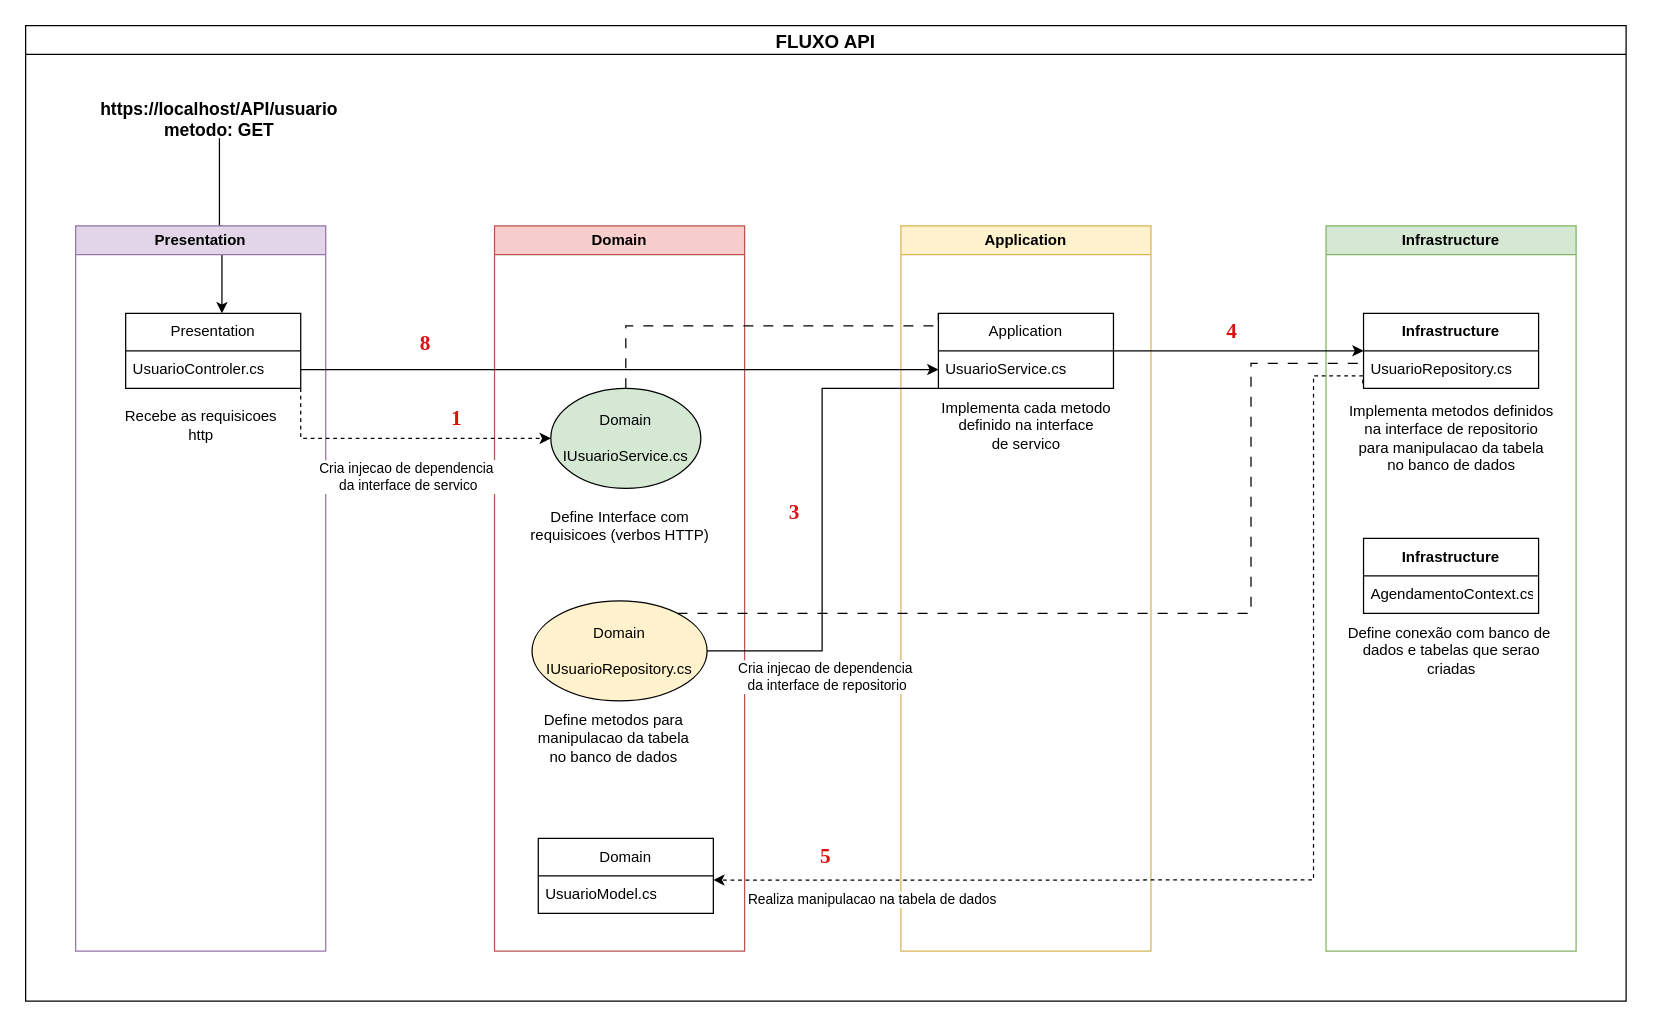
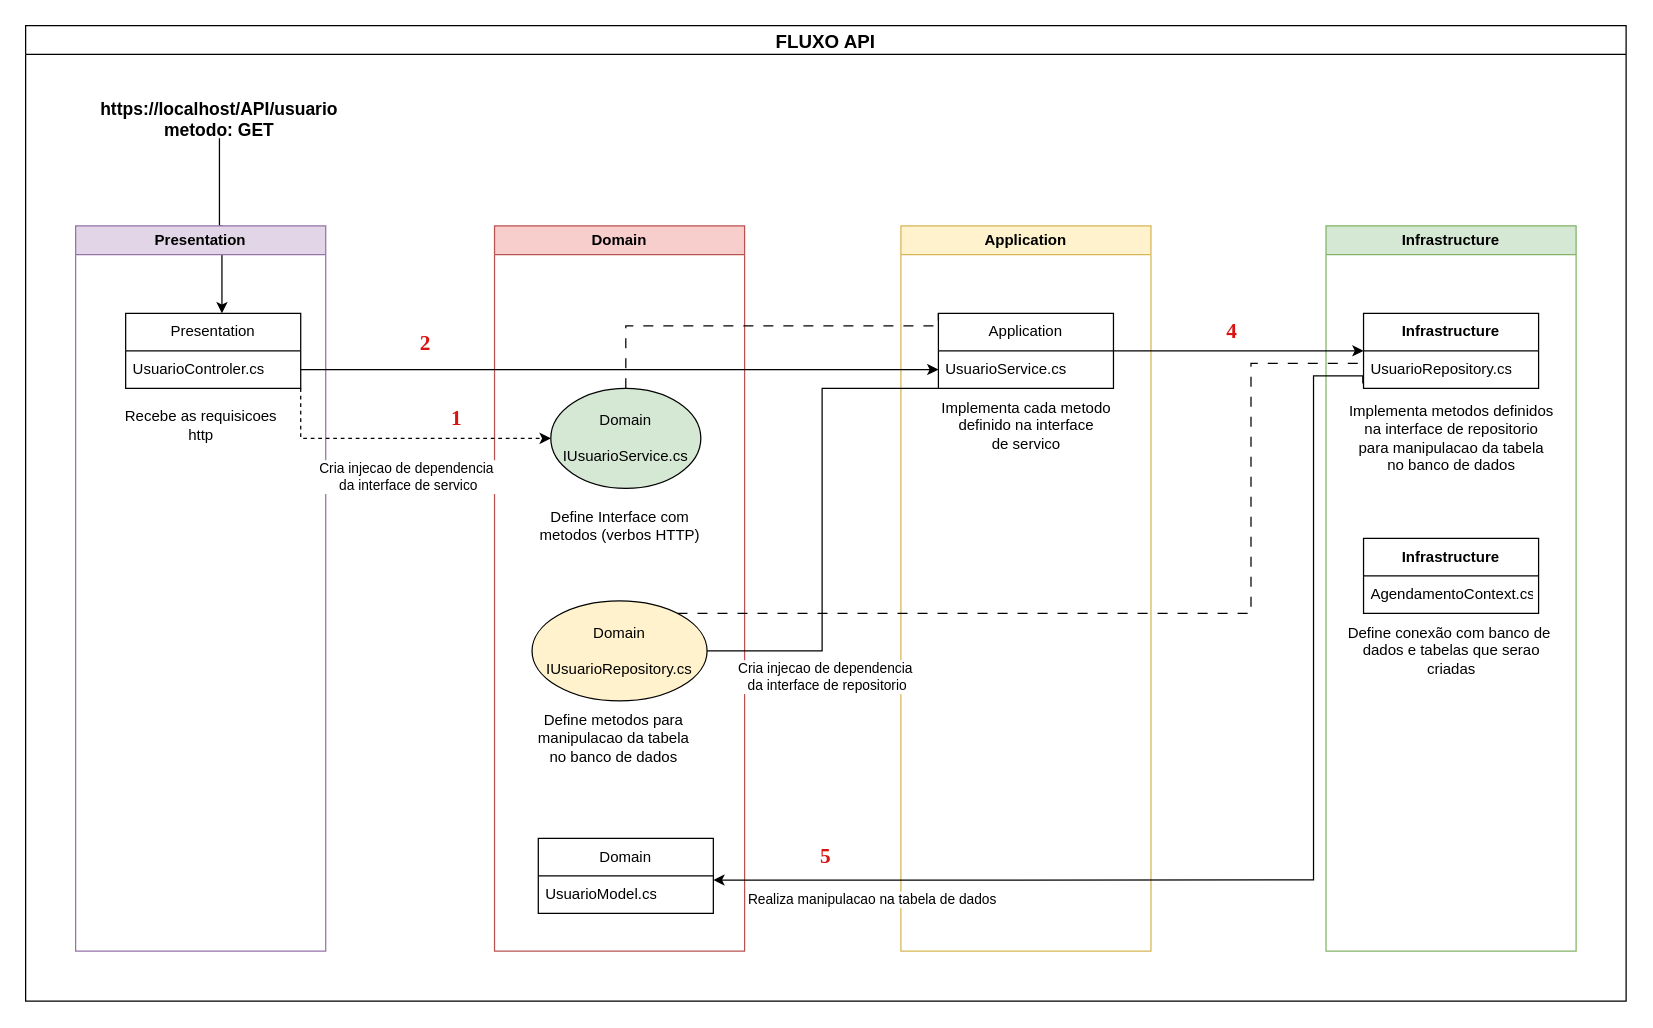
node "8": label "8" -> "2"
node "3": removed
node "Define Interface com requisicoes (verbos HTTP)": label "Define Interface com requisicoes (verbos HTTP)" -> "Define Interface com metodos (verbos HTTP)"
edge "UsuarioRepository.cs" -> "UsuarioModel.cs": style dashed -> solid
